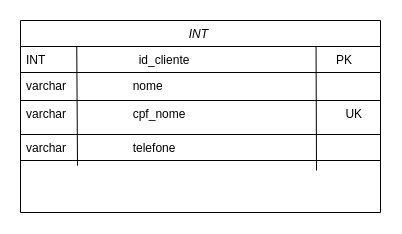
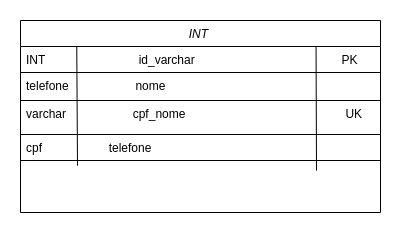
node "INT id_cliente PK": label "INT id_cliente PK" -> "INT id_varchar PK"
node "varchar nome": label "varchar nome" -> "telefone nome"
node "varchar telefone": label "varchar telefone" -> "cpf telefone"
